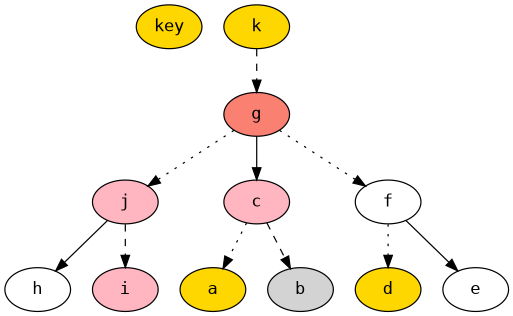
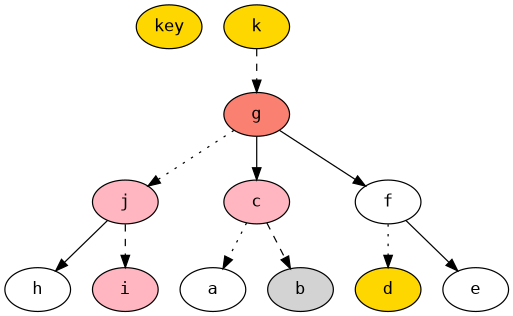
edge "g" -> "f": style dotted -> solid
node "a": fillcolor gold -> white
